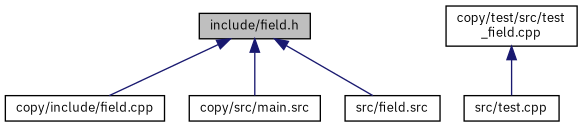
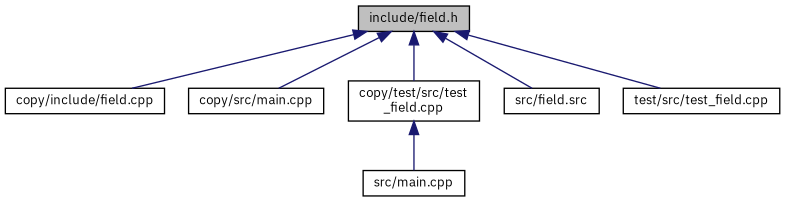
edge "copy/test/src/test _field.cpp" -> "include/field.h": added
node "test/src/test_field.cpp": added
node "copy/src/main.src": label "copy/src/main.src" -> "copy/src/main.cpp"
node "src/test.cpp": label "src/test.cpp" -> "src/main.cpp"
